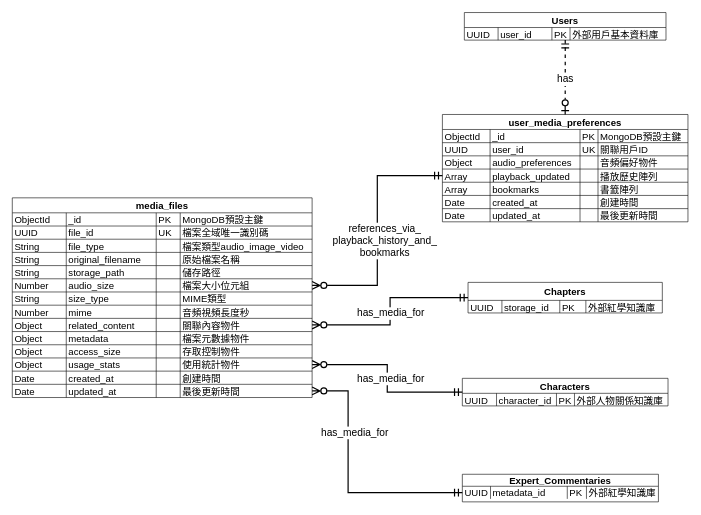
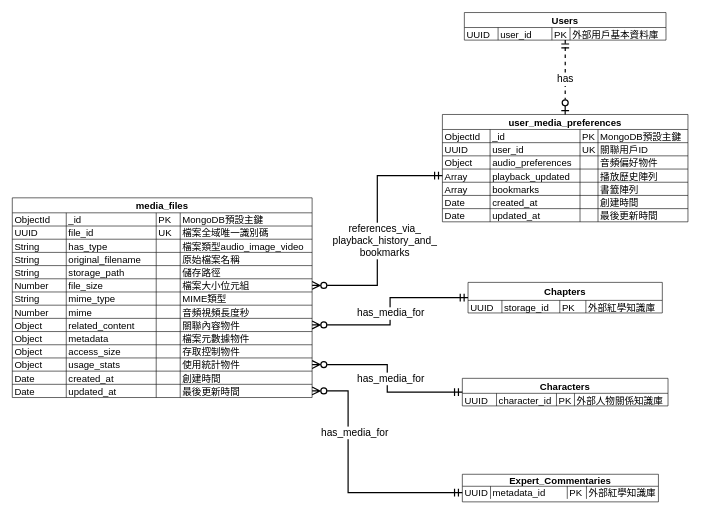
node "file_type": label "file_type" -> "has_type"
node "audio_size": label "audio_size" -> "file_size"
node "size_type": label "size_type" -> "mime_type"
